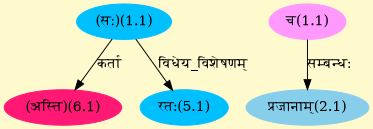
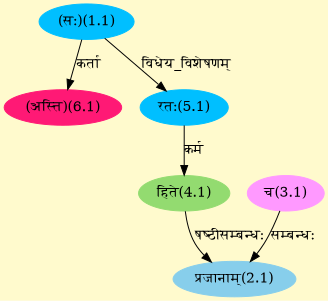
node "च(1.1)": label "च(1.1)" -> "च(3.1)"
node "हिते(4.1)": added
